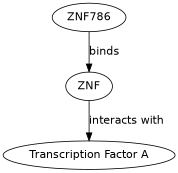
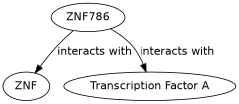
edge "ZNF786" -> "ZNF": label "binds" -> "interacts with"
edge "ZNF" -> "Transcription Factor A": now "ZNF786" -> "Transcription Factor A"
